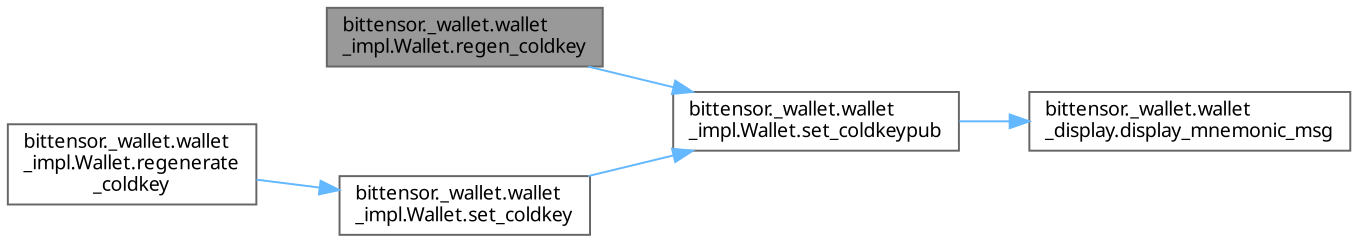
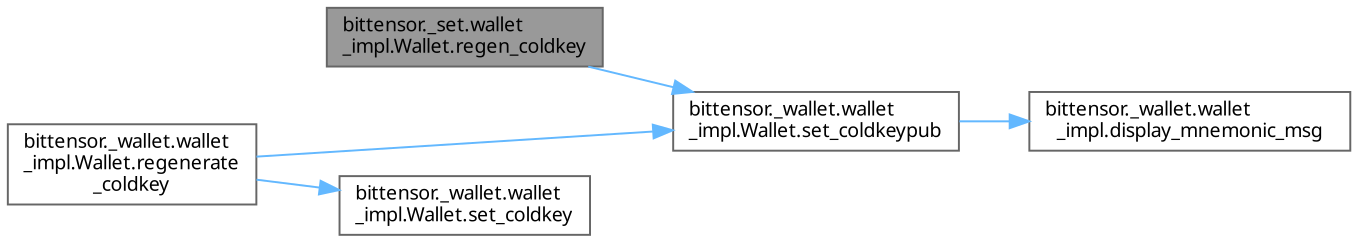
node "bittensor._wallet.wallet _impl.Wallet.regen_coldkey": label "bittensor._wallet.wallet _impl.Wallet.regen_coldkey" -> "bittensor._set.wallet _impl.Wallet.regen_coldkey"
node "bittensor._wallet.wallet _display.display_mnemonic_msg": label "bittensor._wallet.wallet _display.display_mnemonic_msg" -> "bittensor._wallet.wallet _impl.display_mnemonic_msg"
edge "bittensor._wallet.wallet _impl.Wallet.set_coldkey" -> "bittensor._wallet.wallet _impl.Wallet.set_coldkeypub": now "bittensor._wallet.wallet _impl.Wallet.regenerate _coldkey" -> "bittensor._wallet.wallet _impl.Wallet.set_coldkeypub"
